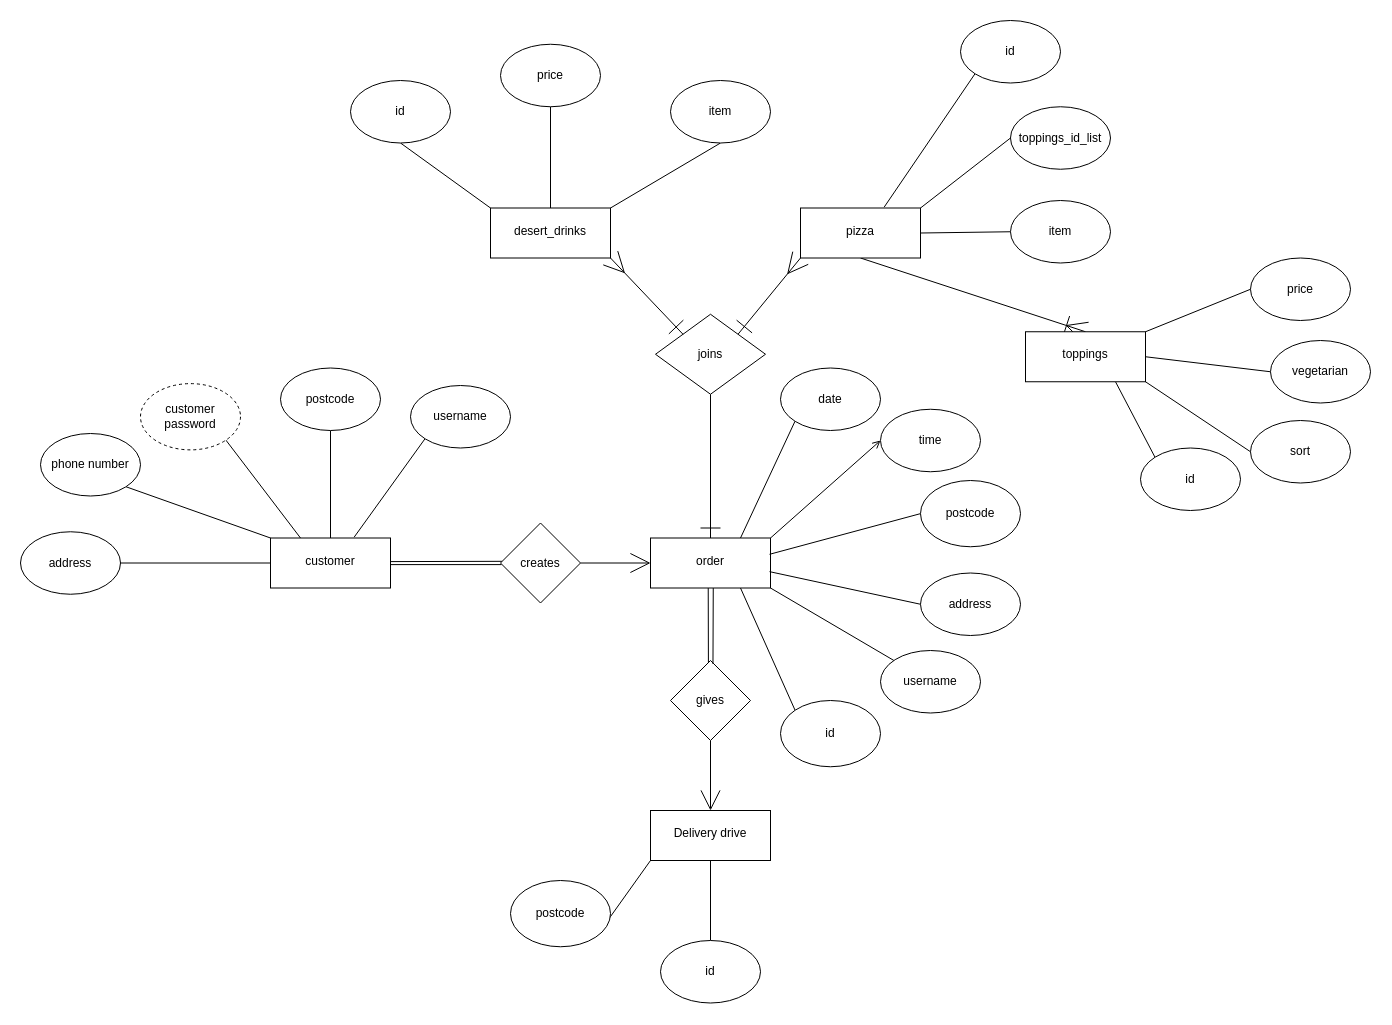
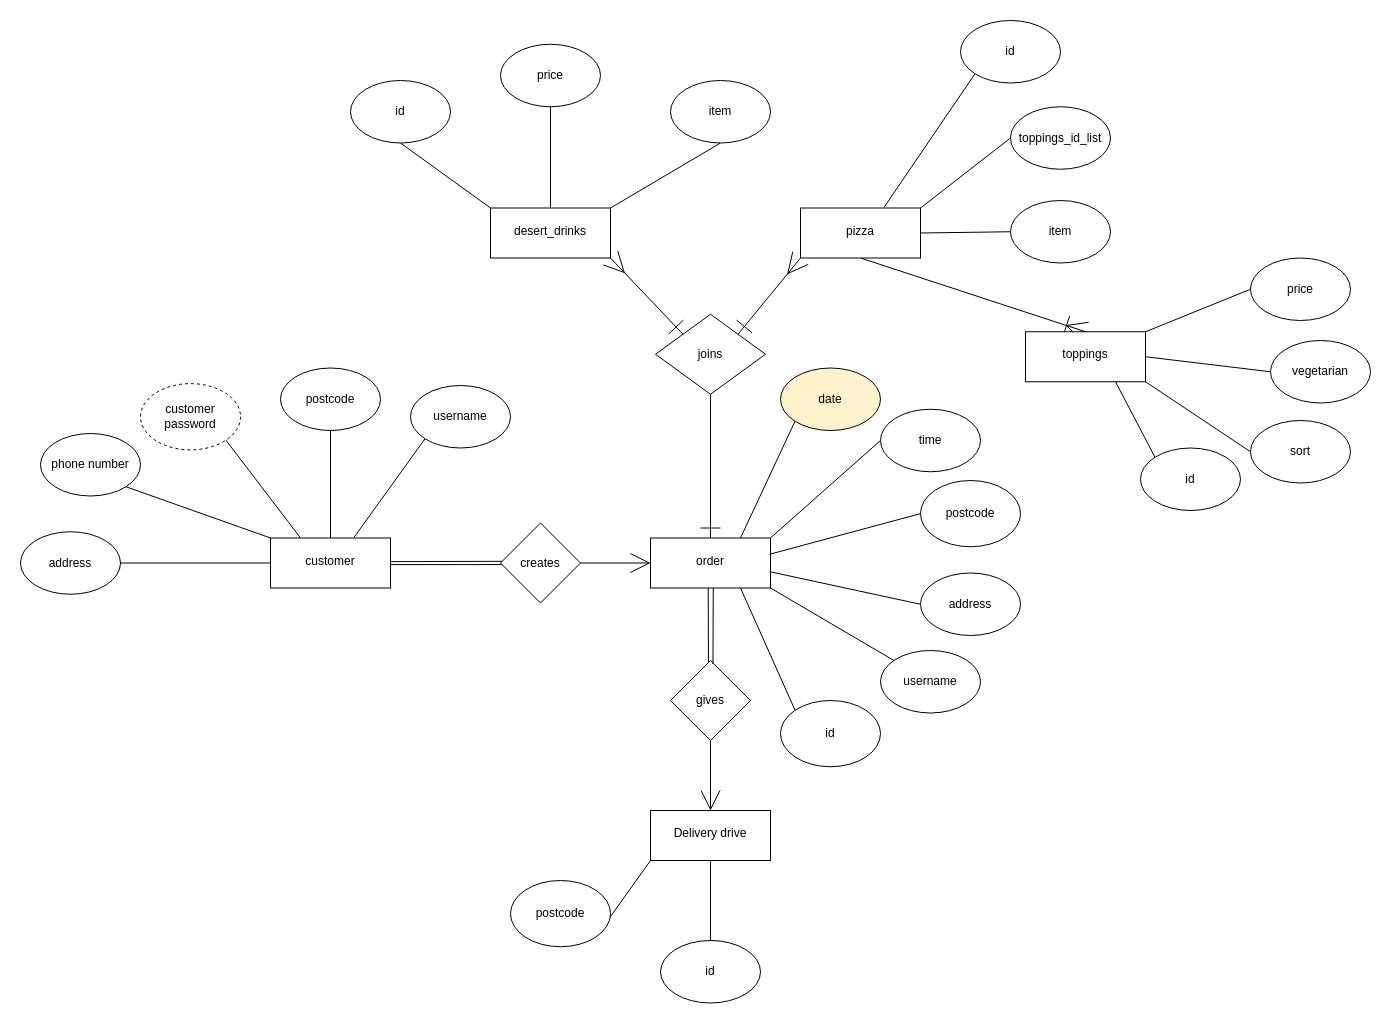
node "date": fillcolor #ffffff -> #fff2cc
edge "order" -> "time": arrowhead open -> none
